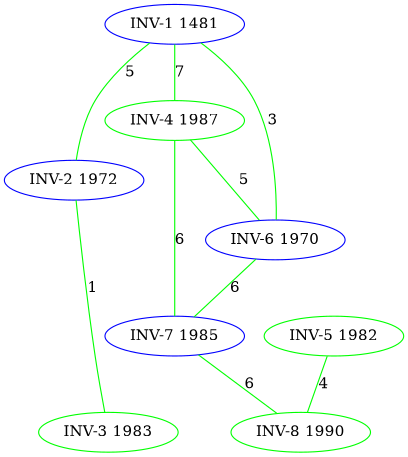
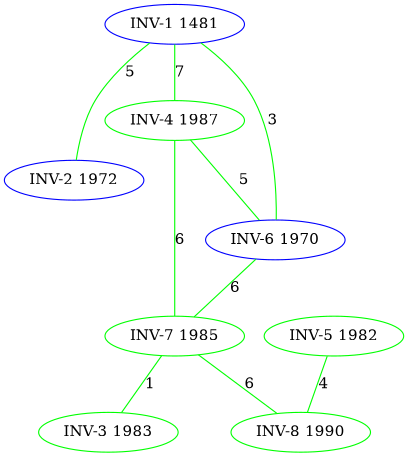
edge "INV-2 1972" -- "INV-3 1983": now "INV-7 1985" -- "INV-3 1983"
node "INV-7 1985": color blue -> green
